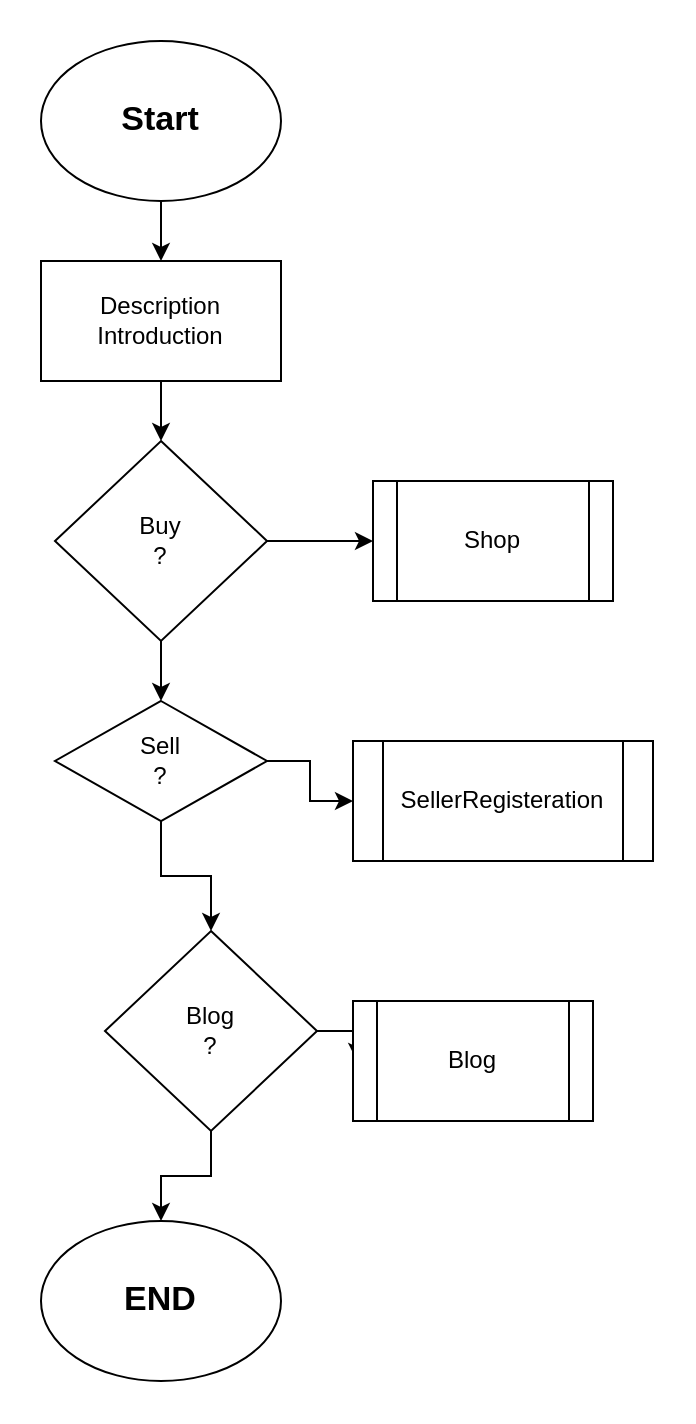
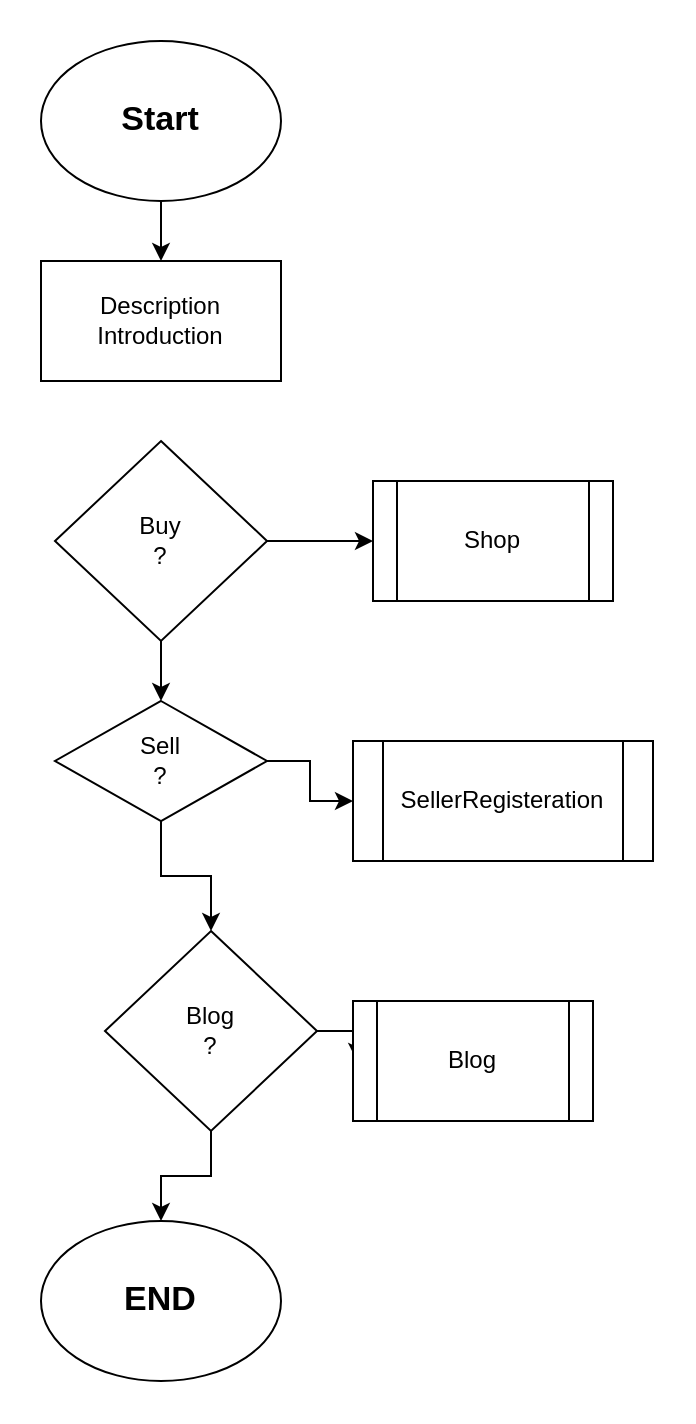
edge "Description Introduction" -> "Buy ?": removed
